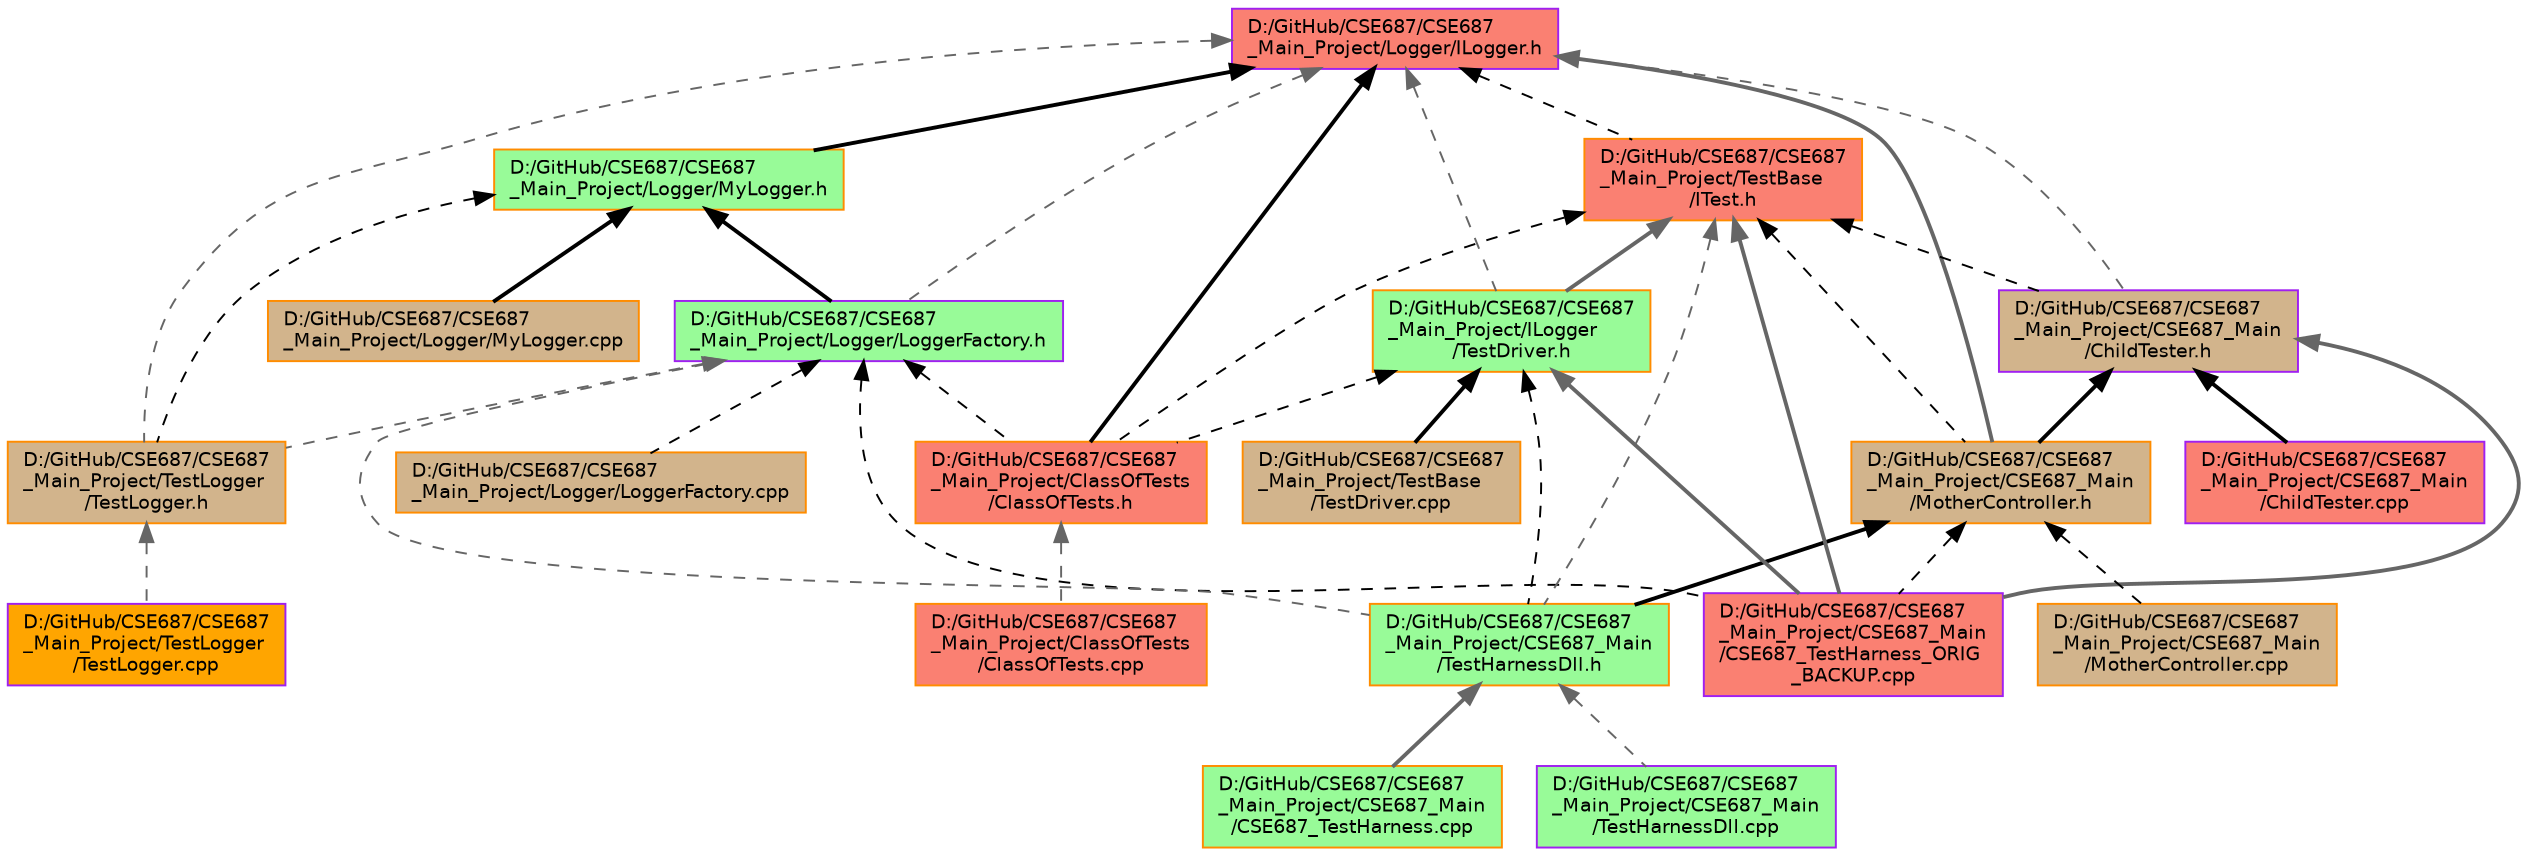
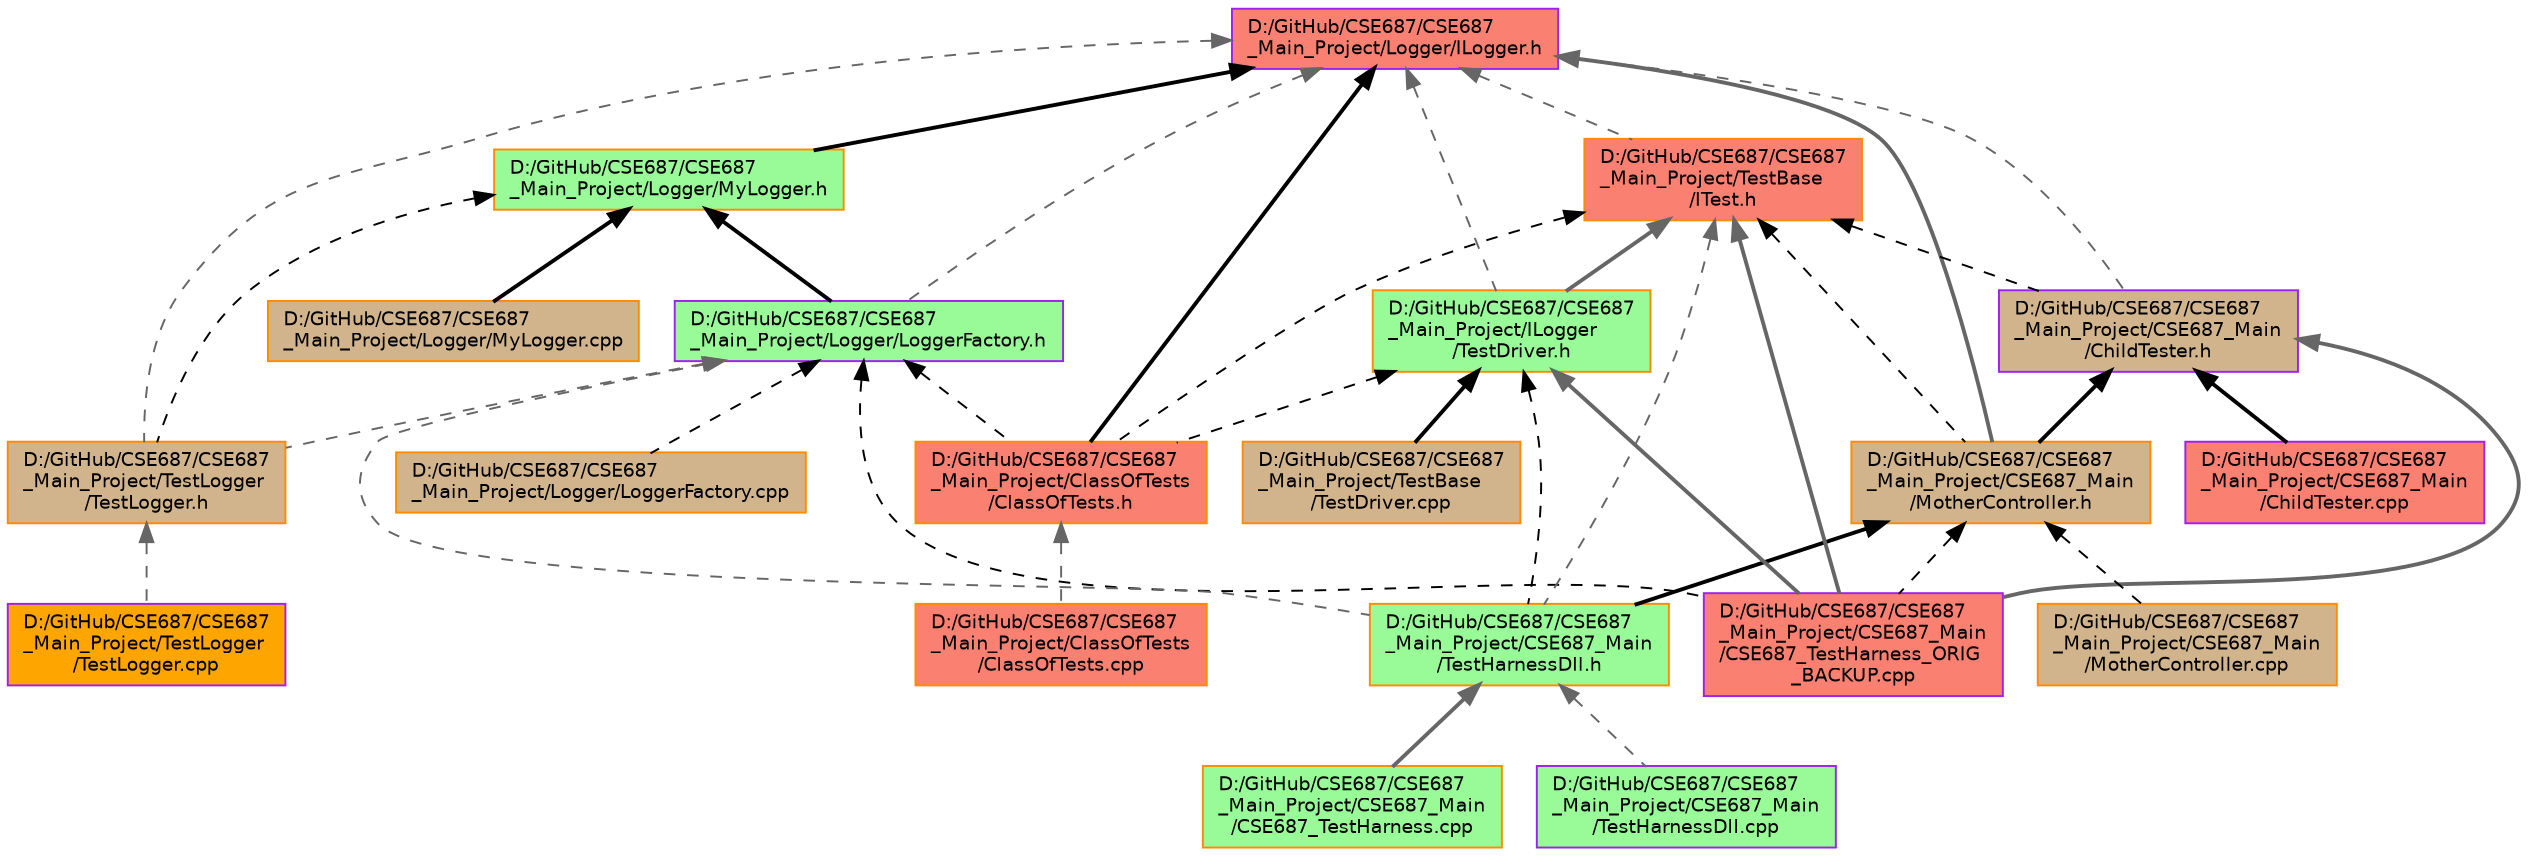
edge "D:/GitHub/CSE687/CSE687 _Main_Project/TestBase /ITest.h" -> "D:/GitHub/CSE687/CSE687 _Main_Project/Logger/ILogger.h": color black -> gray40
